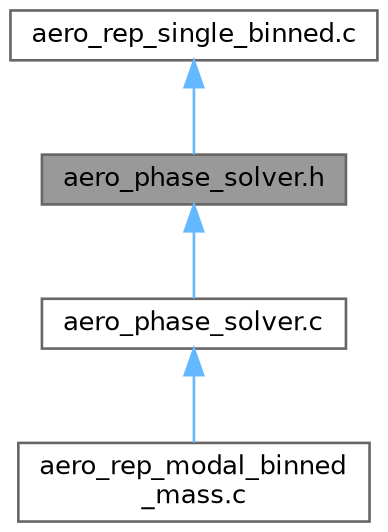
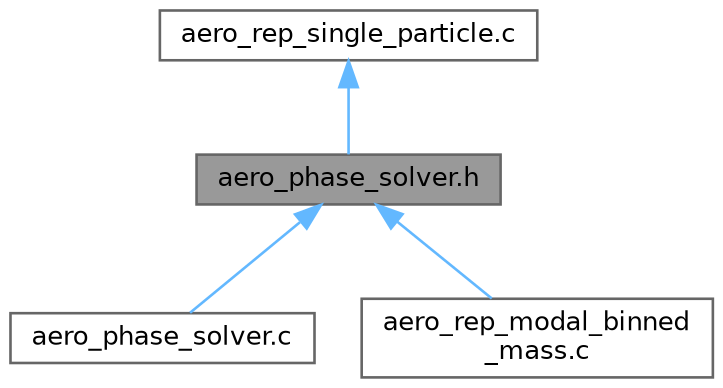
node "aero_rep_single_binned.c": label "aero_rep_single_binned.c" -> "aero_rep_single_particle.c"
edge "aero_rep_modal_binned _mass.c" -> "aero_phase_solver.c": now "aero_rep_modal_binned _mass.c" -> "aero_phase_solver.h"
